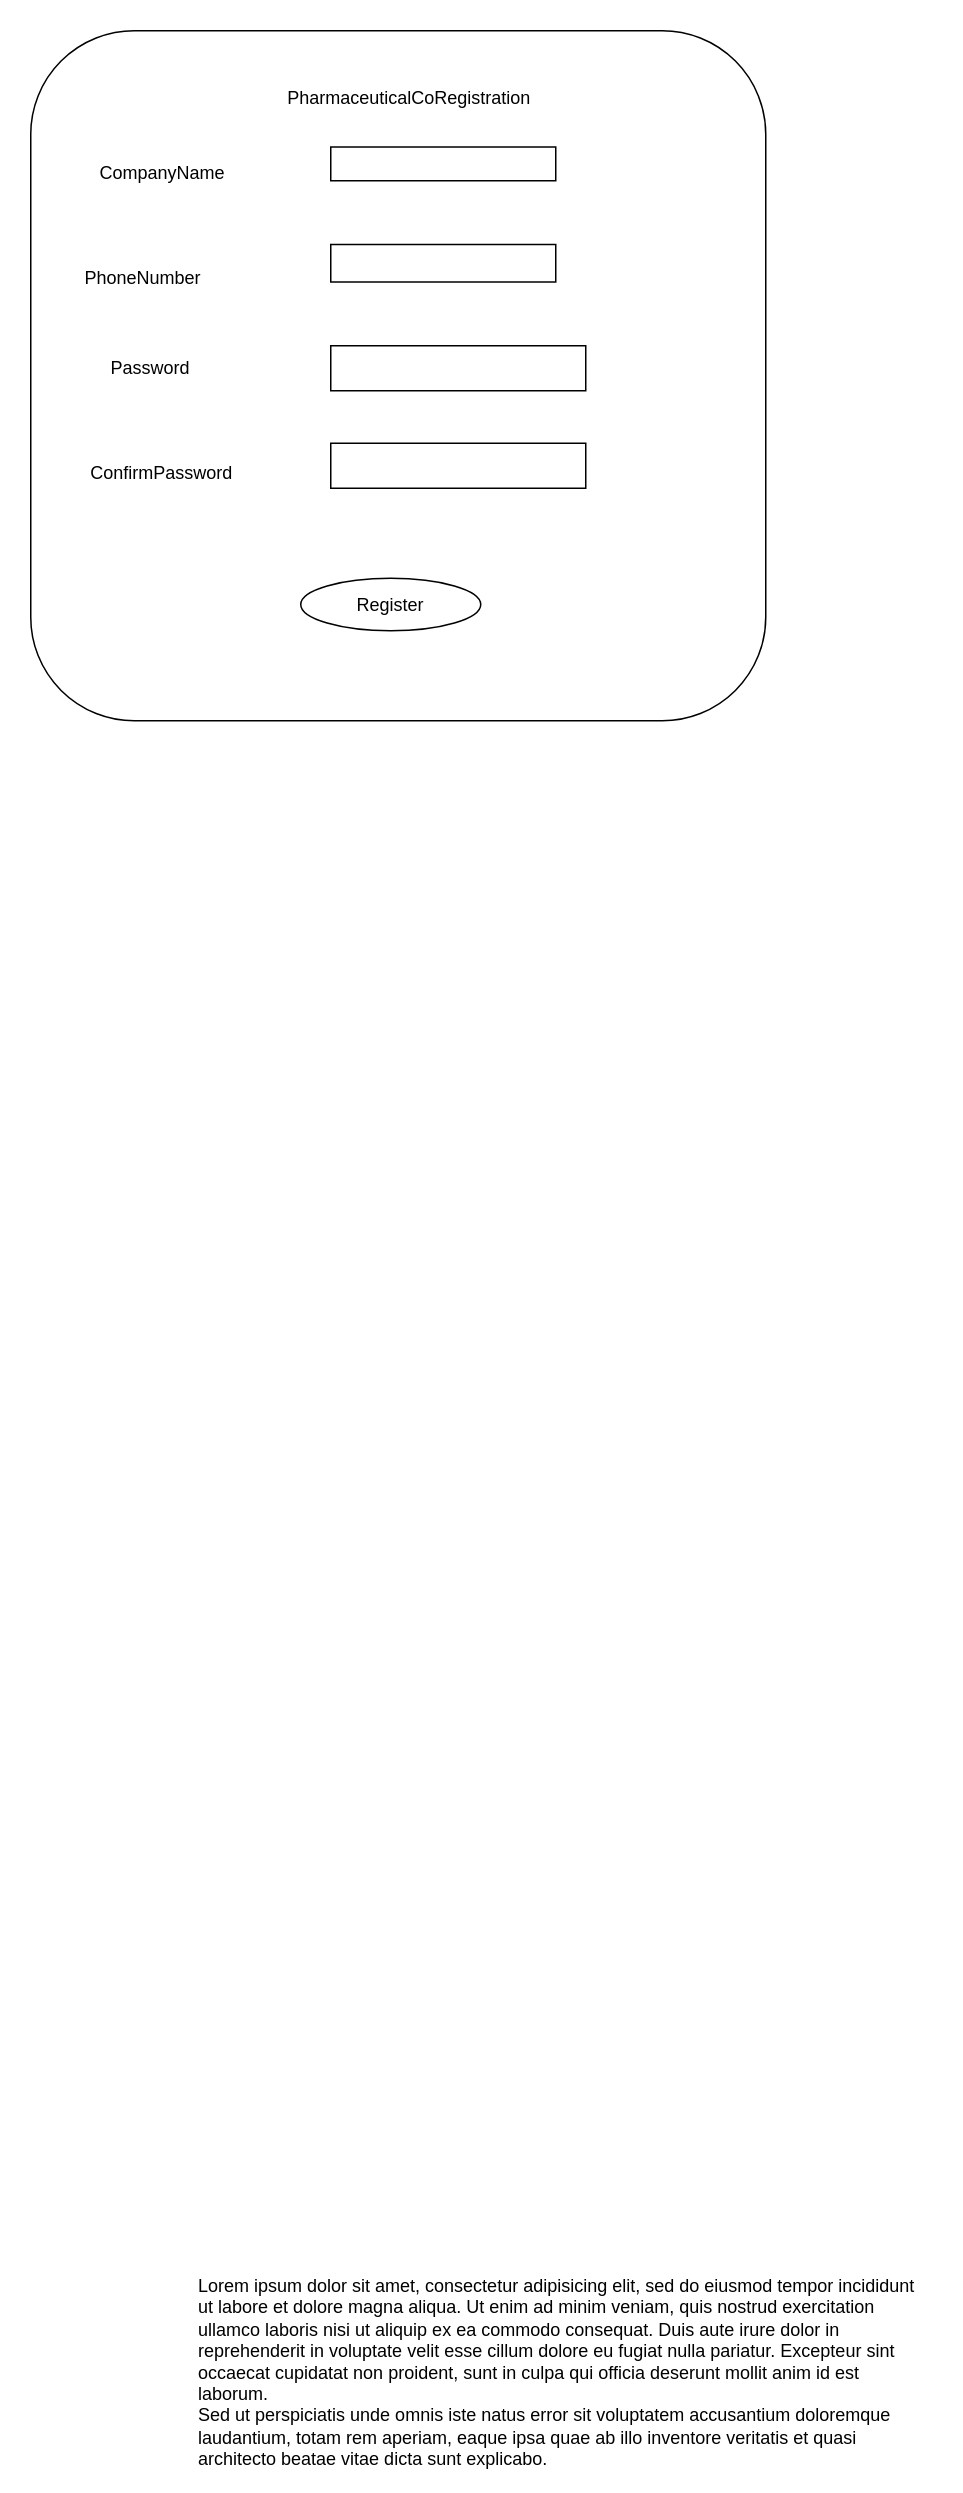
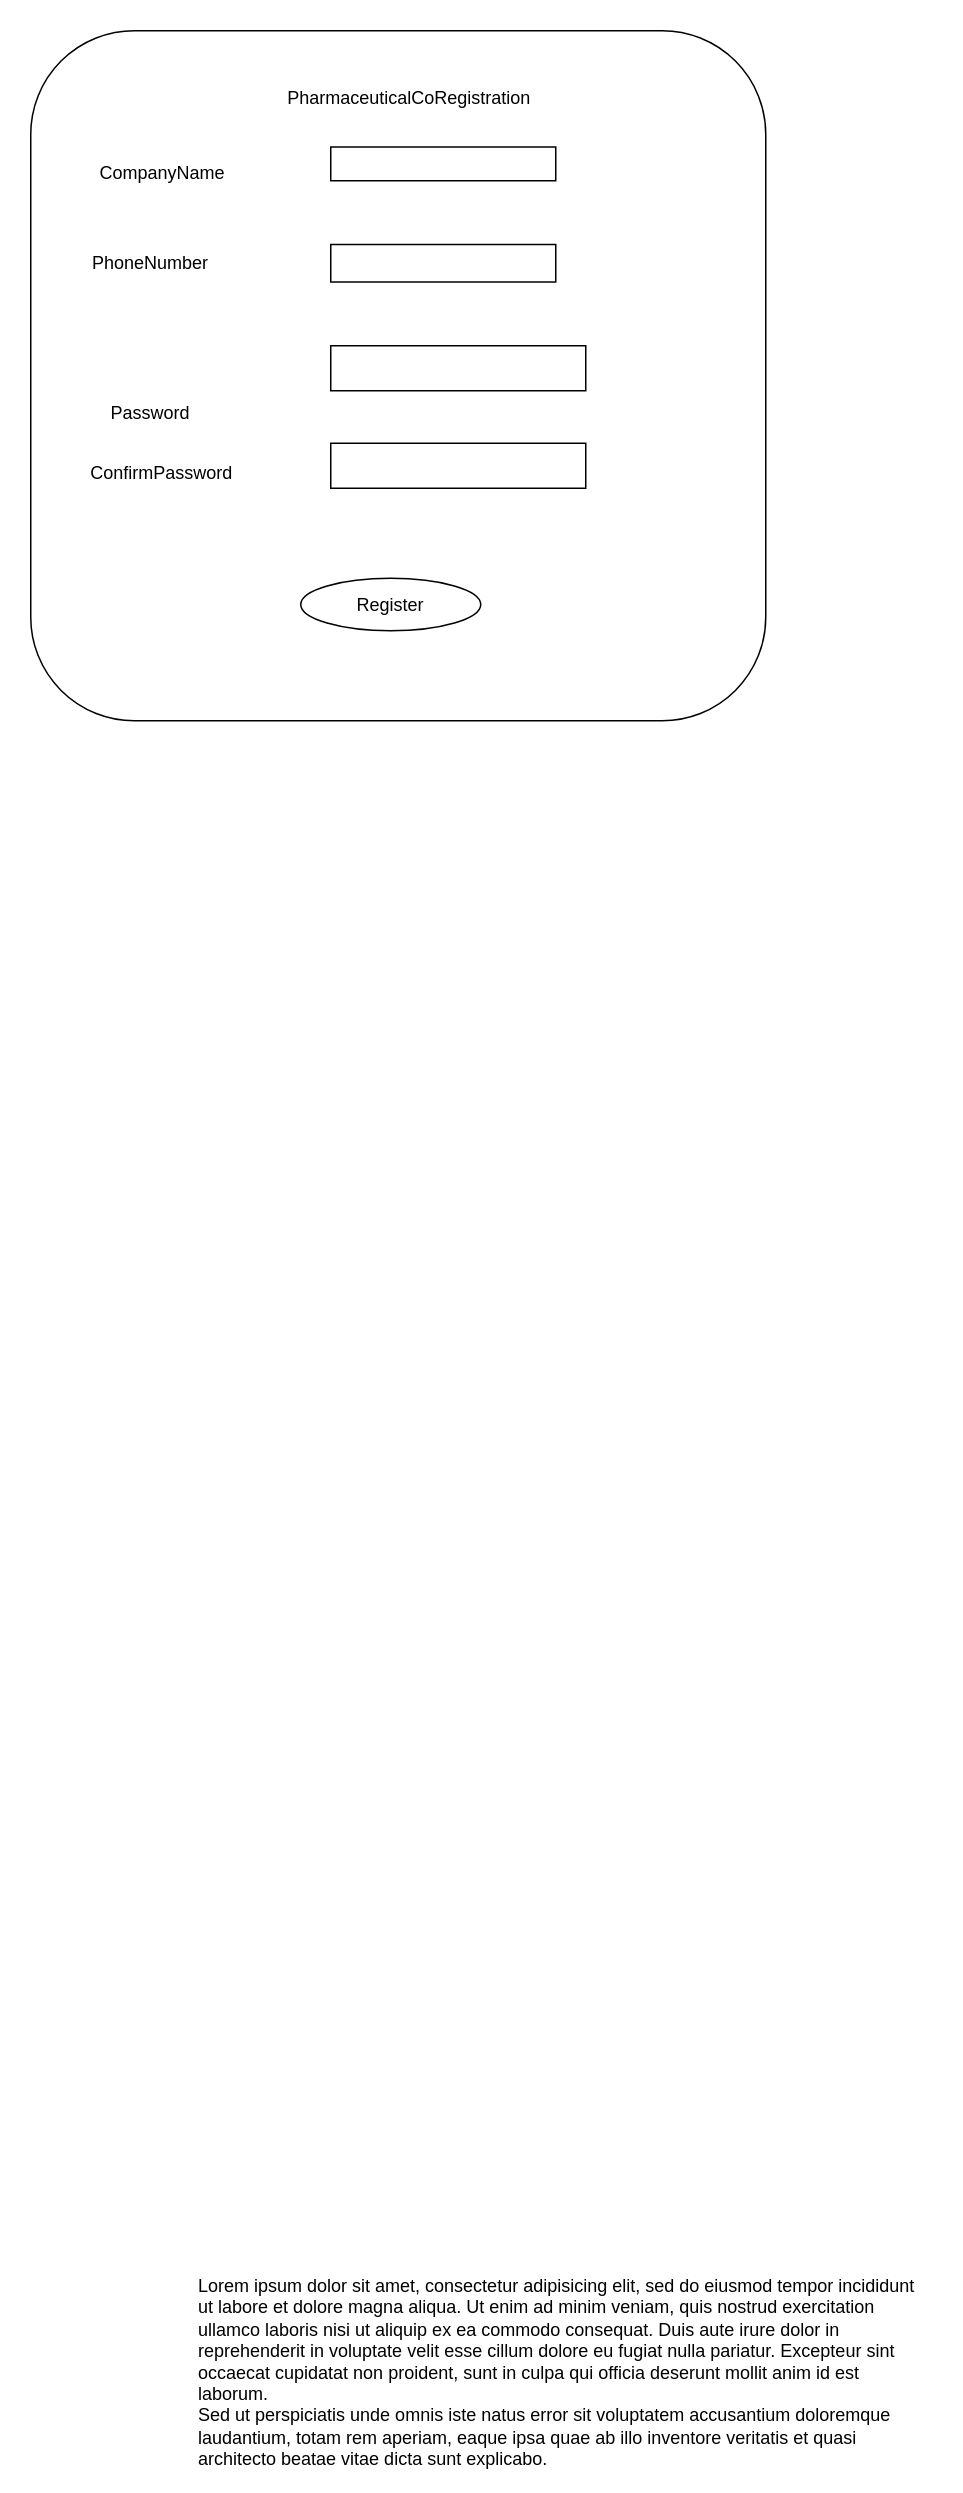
node "PhoneNumber": moved (143, 278) -> (151, 263)
node "Password": moved (151, 368) -> (151, 413)
